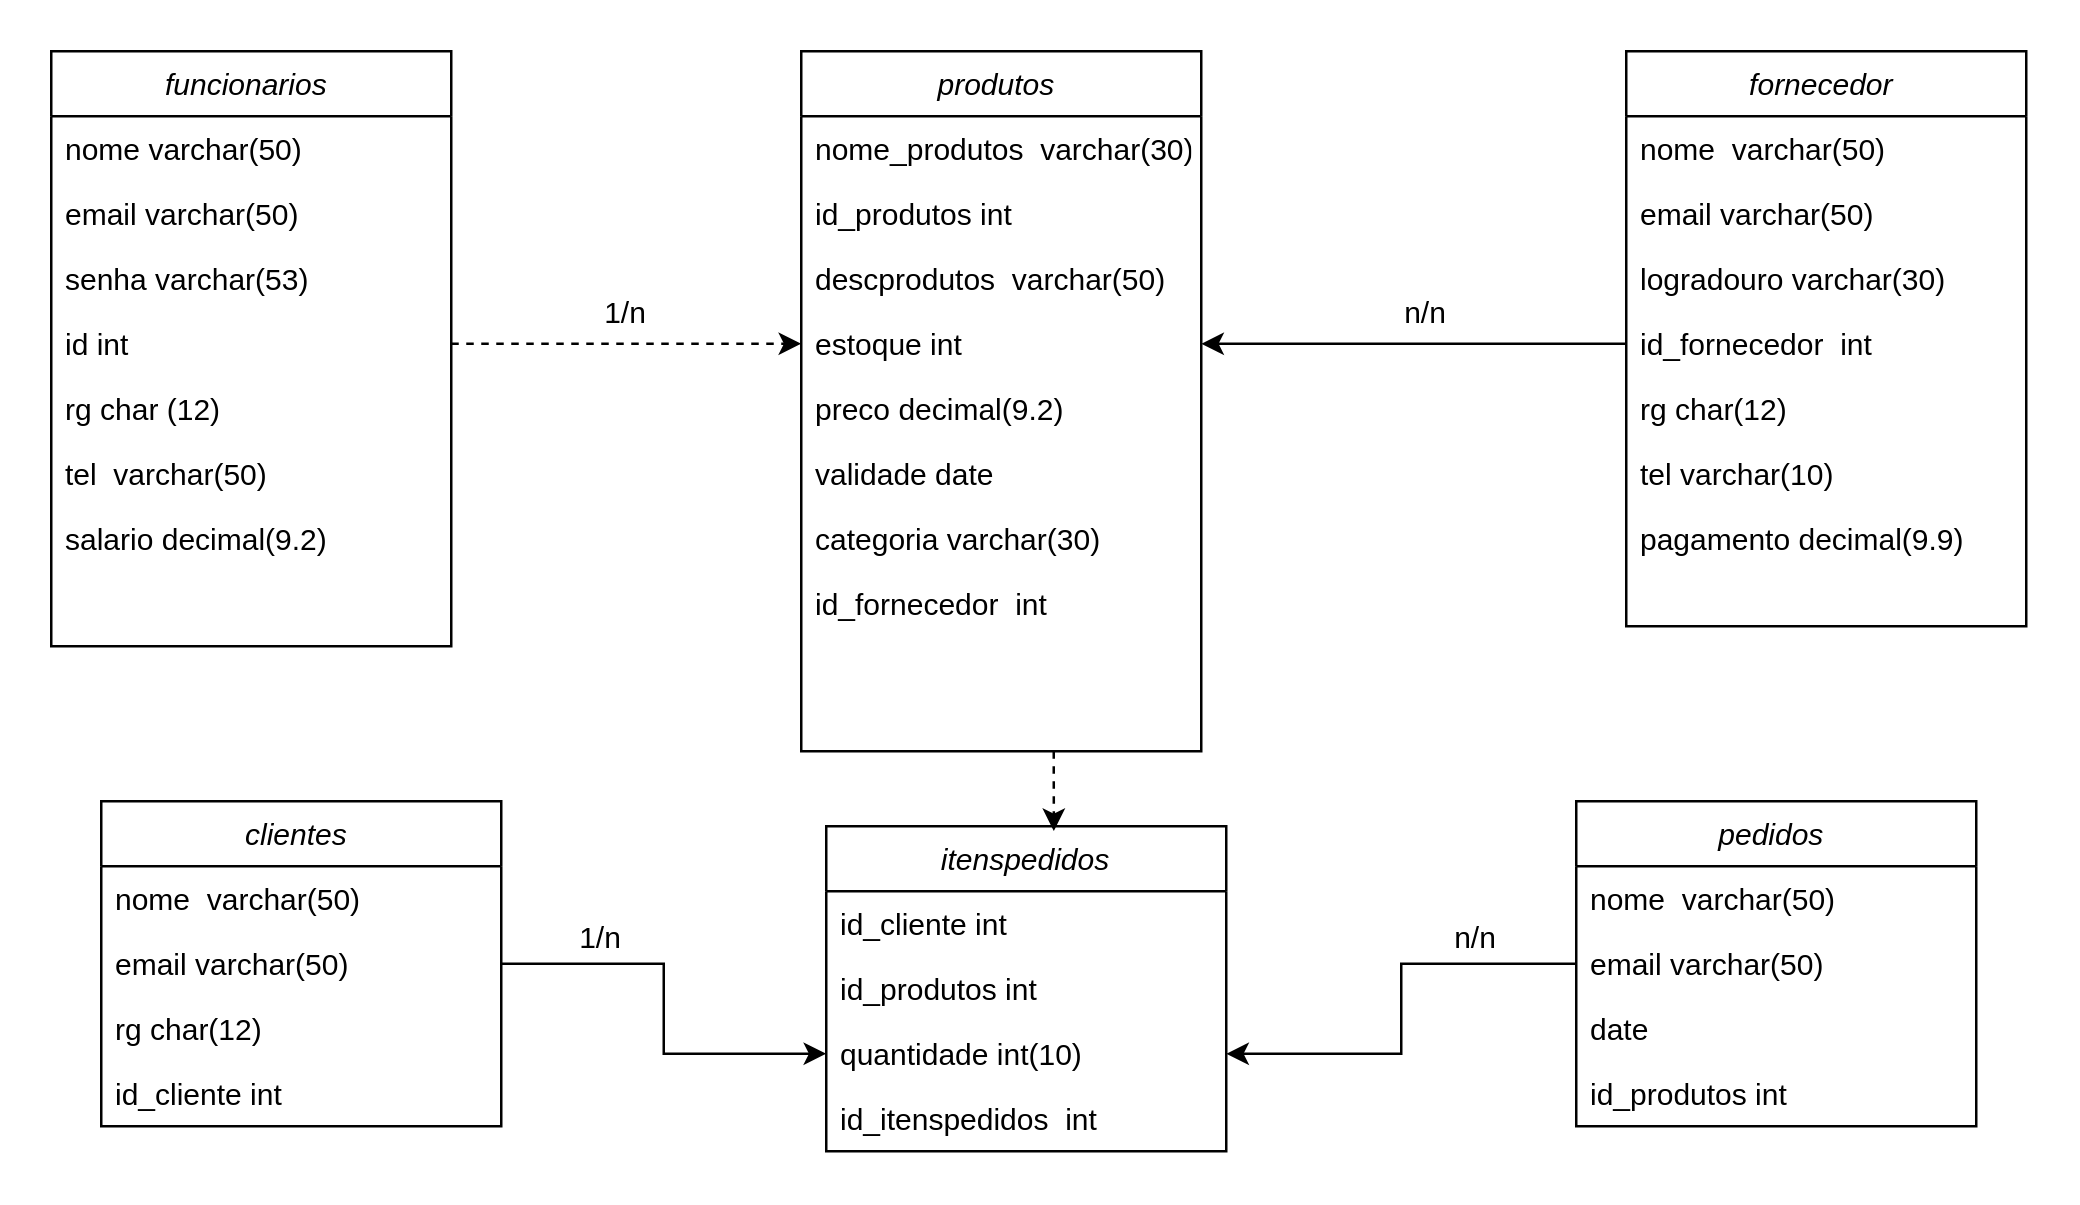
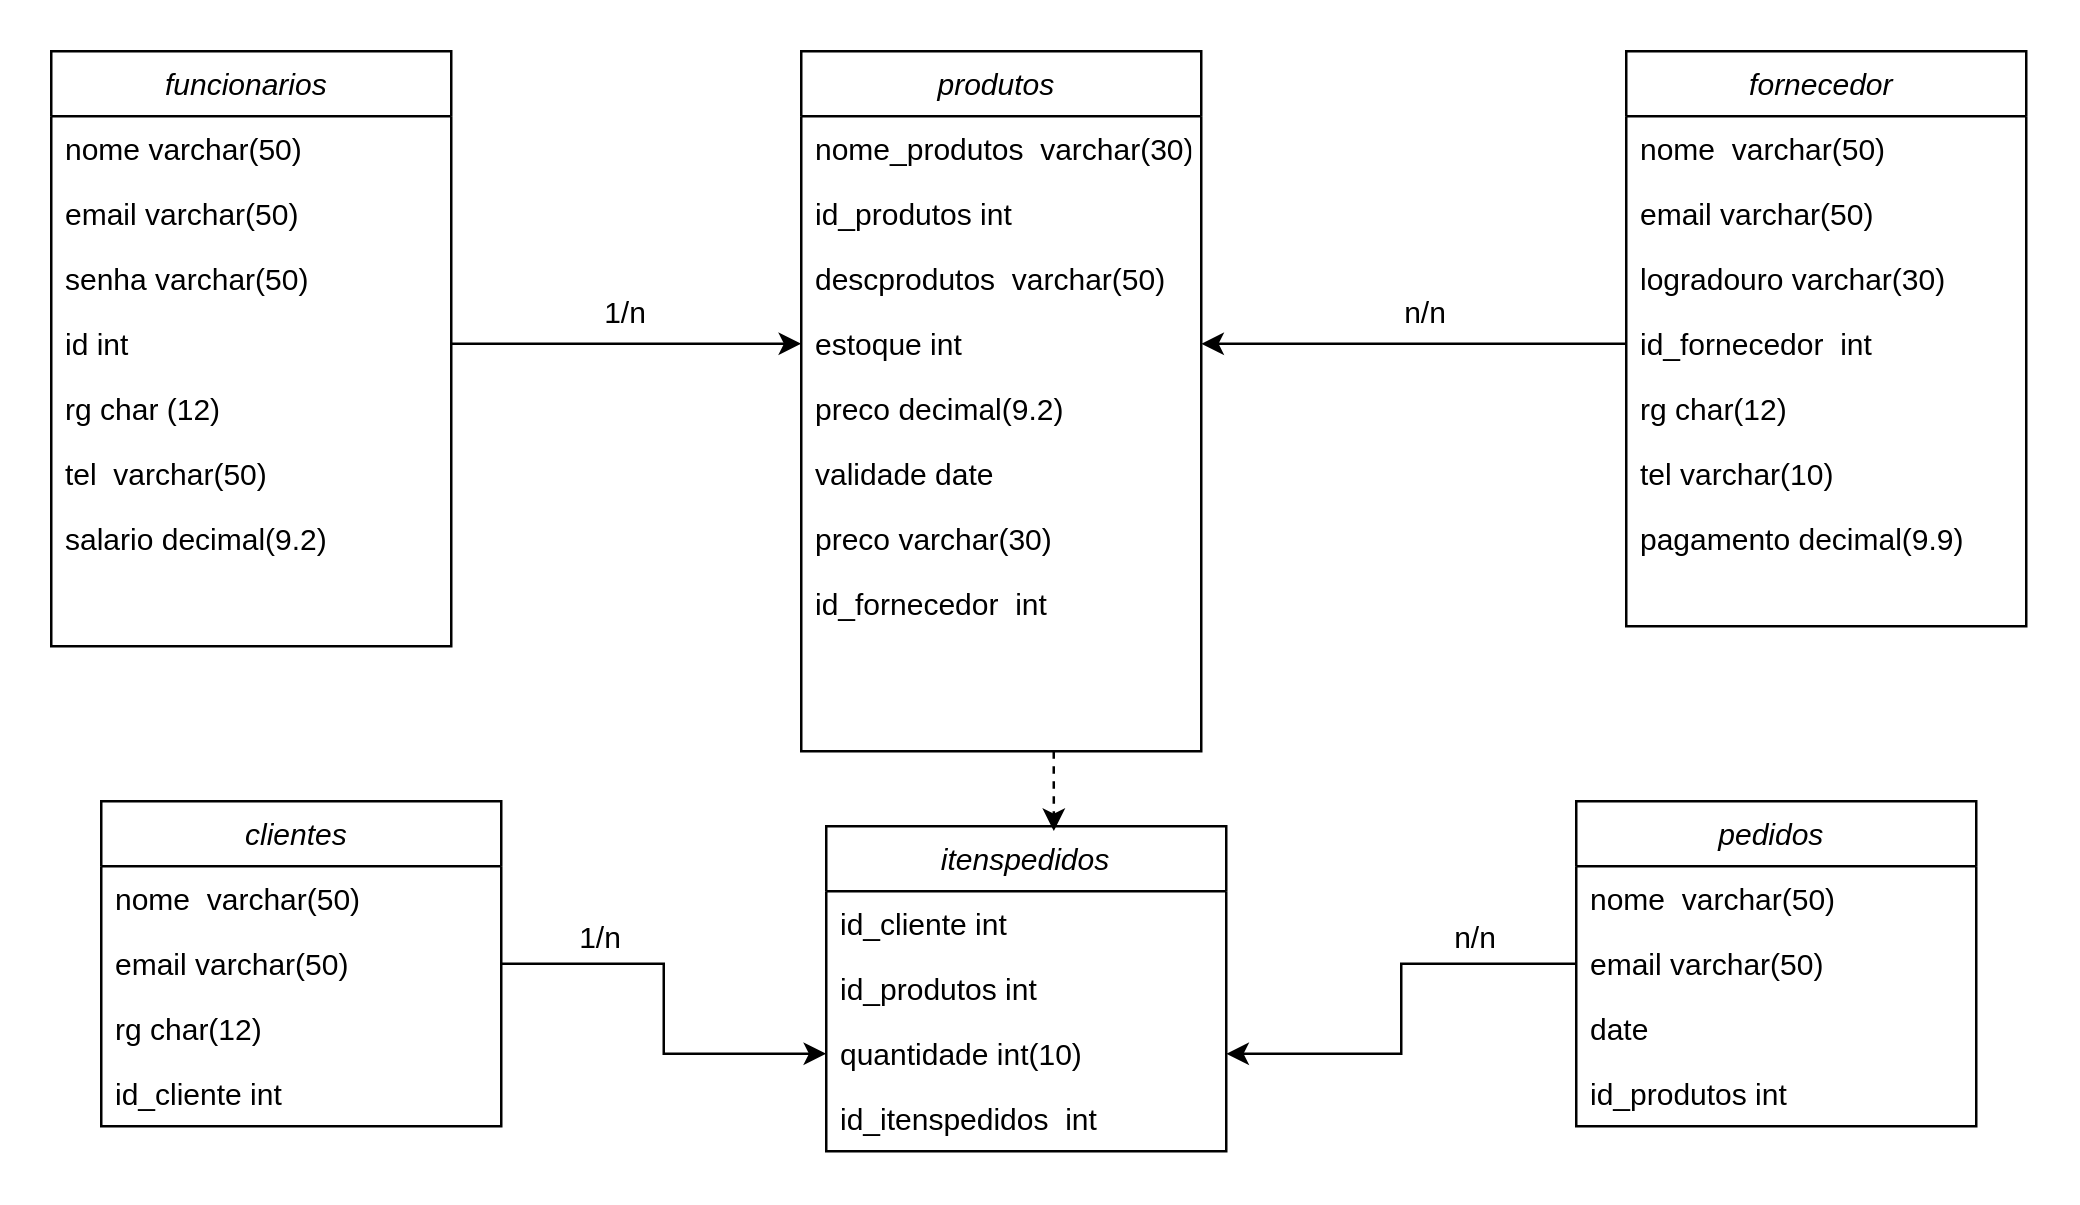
node "senha varchar(53)": label "senha varchar(53)" -> "senha varchar(50)"
edge "id int" -> "estoque int": style dashed -> solid
node "categoria varchar(30)": label "categoria varchar(30)" -> "preco varchar(30)"
